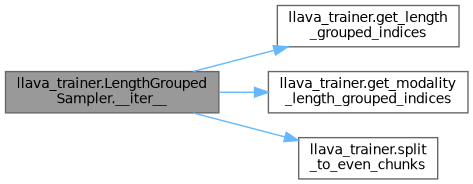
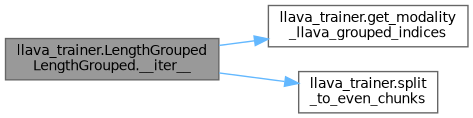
node "llava_trainer.get_length _grouped_indices": removed
node "llava_trainer.LengthGrouped Sampler.__iter__": label "llava_trainer.LengthGrouped Sampler.__iter__" -> "llava_trainer.LengthGrouped LengthGrouped.__iter__"
node "llava_trainer.get_modality _length_grouped_indices": label "llava_trainer.get_modality _length_grouped_indices" -> "llava_trainer.get_modality _llava_grouped_indices"
